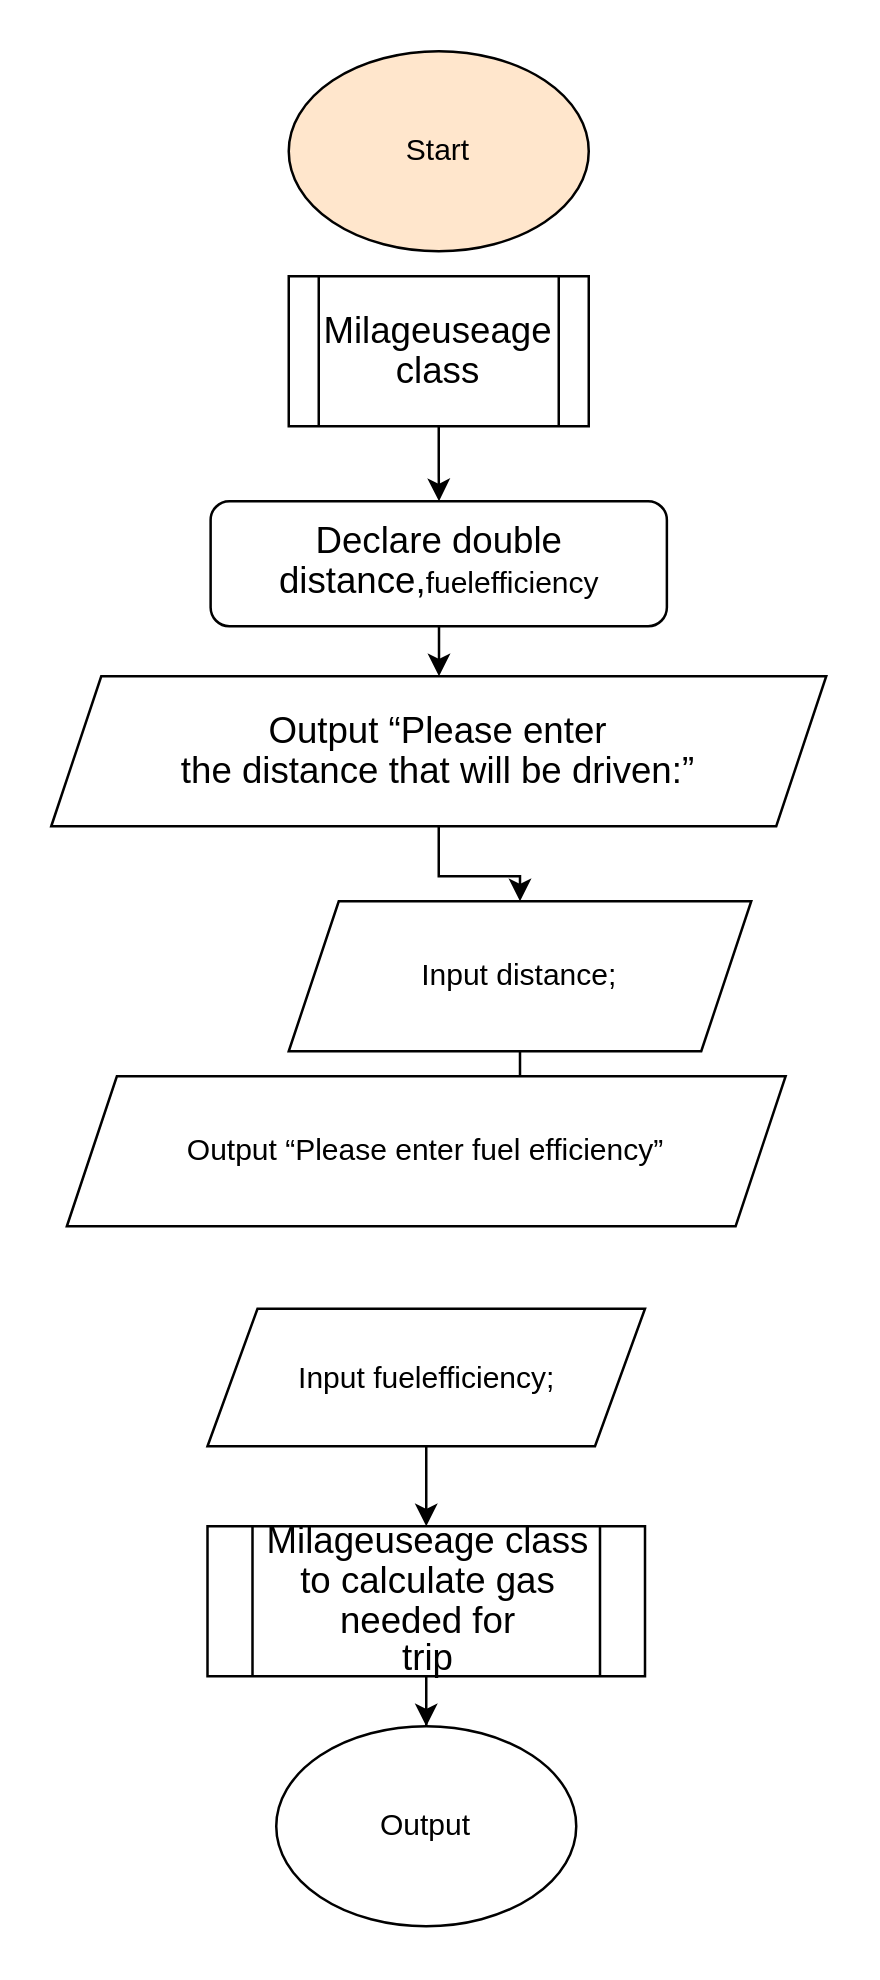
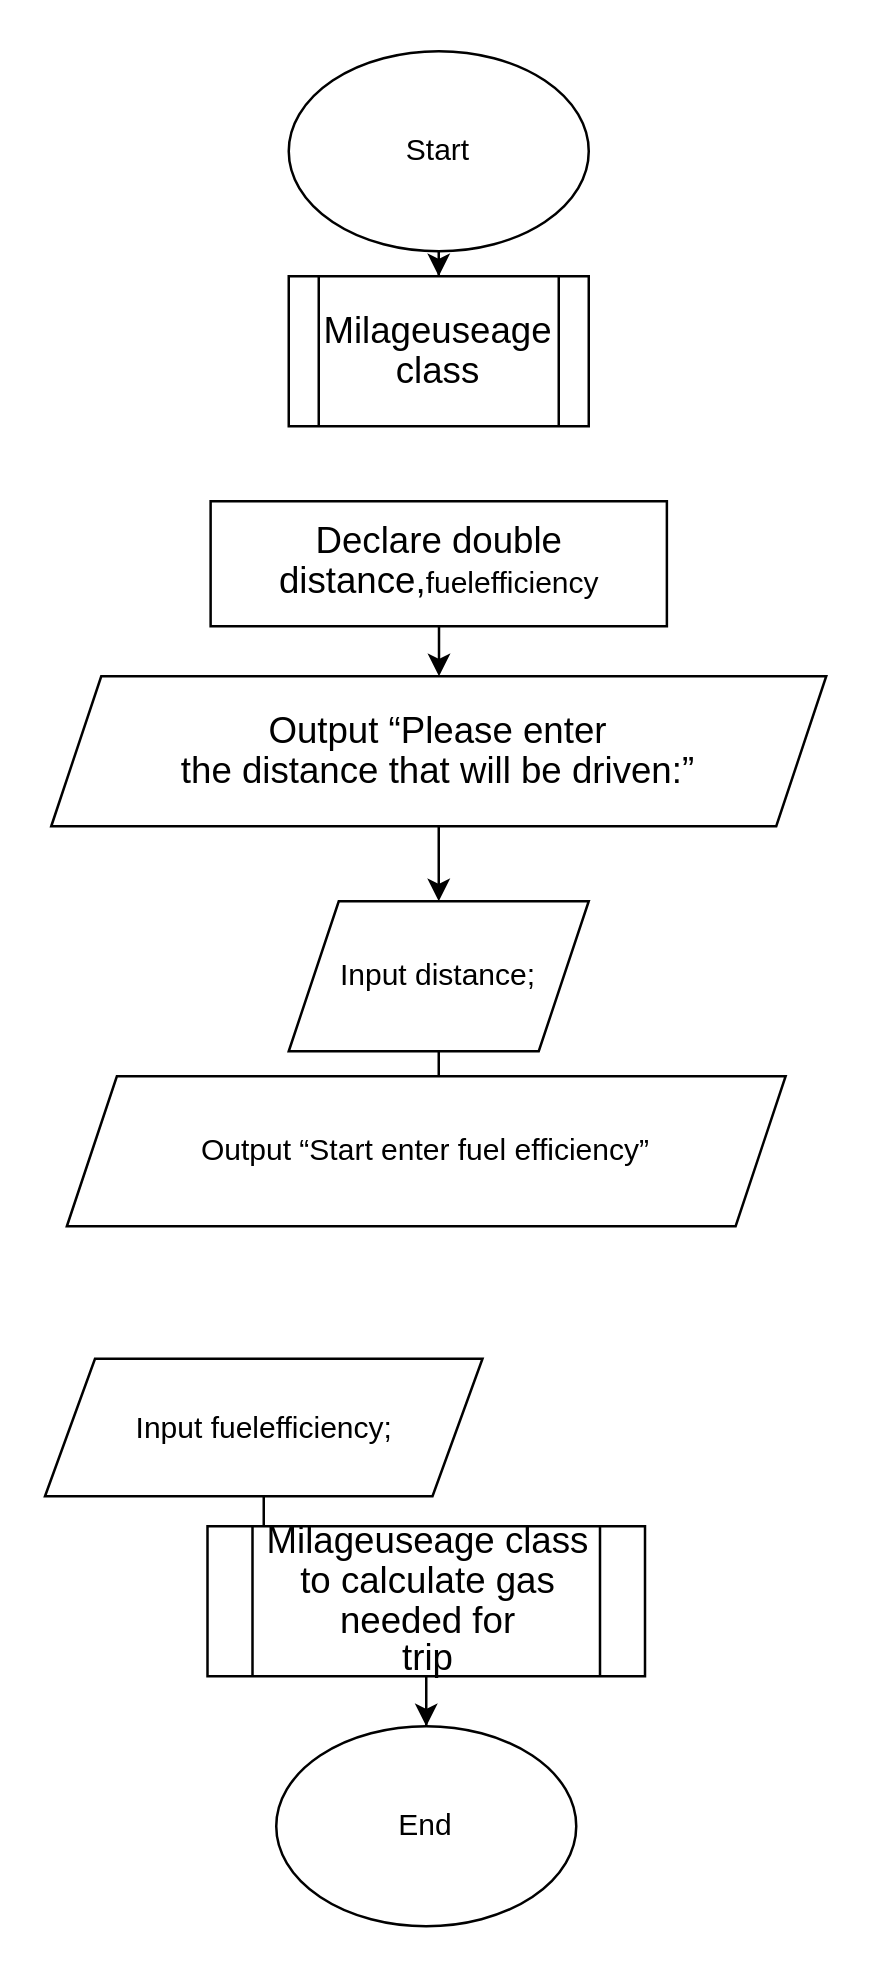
node "Start": fillcolor #ffe6cc -> #ffffff
edge "Start" -> "Milageuseage class": added
edge "Milageuseage class" -> "Declare double distance,fuelefficiency": removed
node "Declare double distance,fuelefficiency": shape rounded rectangle -> rectangle
node "Input distance;": size 463x150 -> 300x150
node "Output “Please enter fuel efficiency”": label "Output “Please enter fuel efficiency”" -> "Output “Start enter fuel efficiency”"
node "Input fuelefficiency;": moved (426, 1378) -> (264, 1428)
node "Output": label "Output" -> "End"
